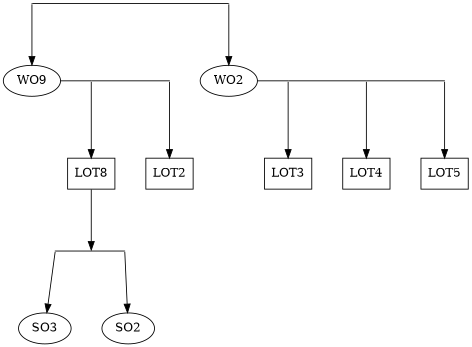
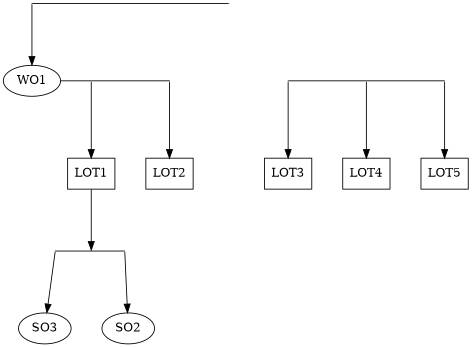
node "WO9": label "WO9" -> "WO1"
node "WO2": removed
node "LOT8": label "LOT8" -> "LOT1"
